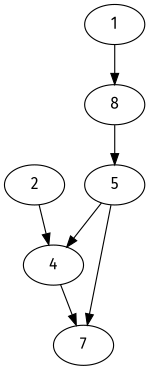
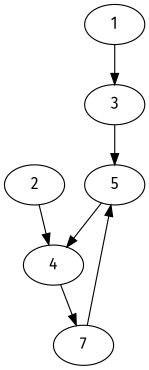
node "8": label "8" -> "3"
edge "5" -> "7": reversed
